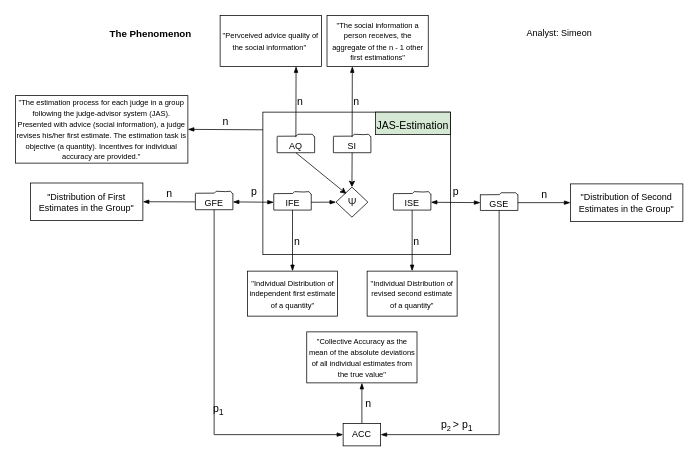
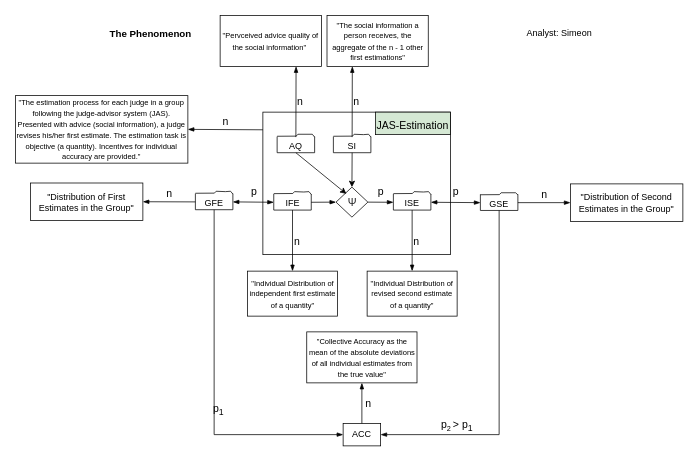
edge "Ψ" -> "ISE": added, label "p"
